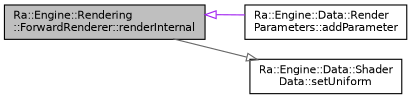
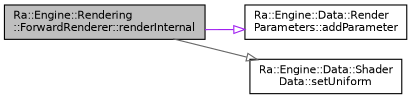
edge "Ra::Engine::Data::Render Parameters::addParameter" -> "Ra::Engine::Rendering ::ForwardRenderer::renderInternal": reversed
